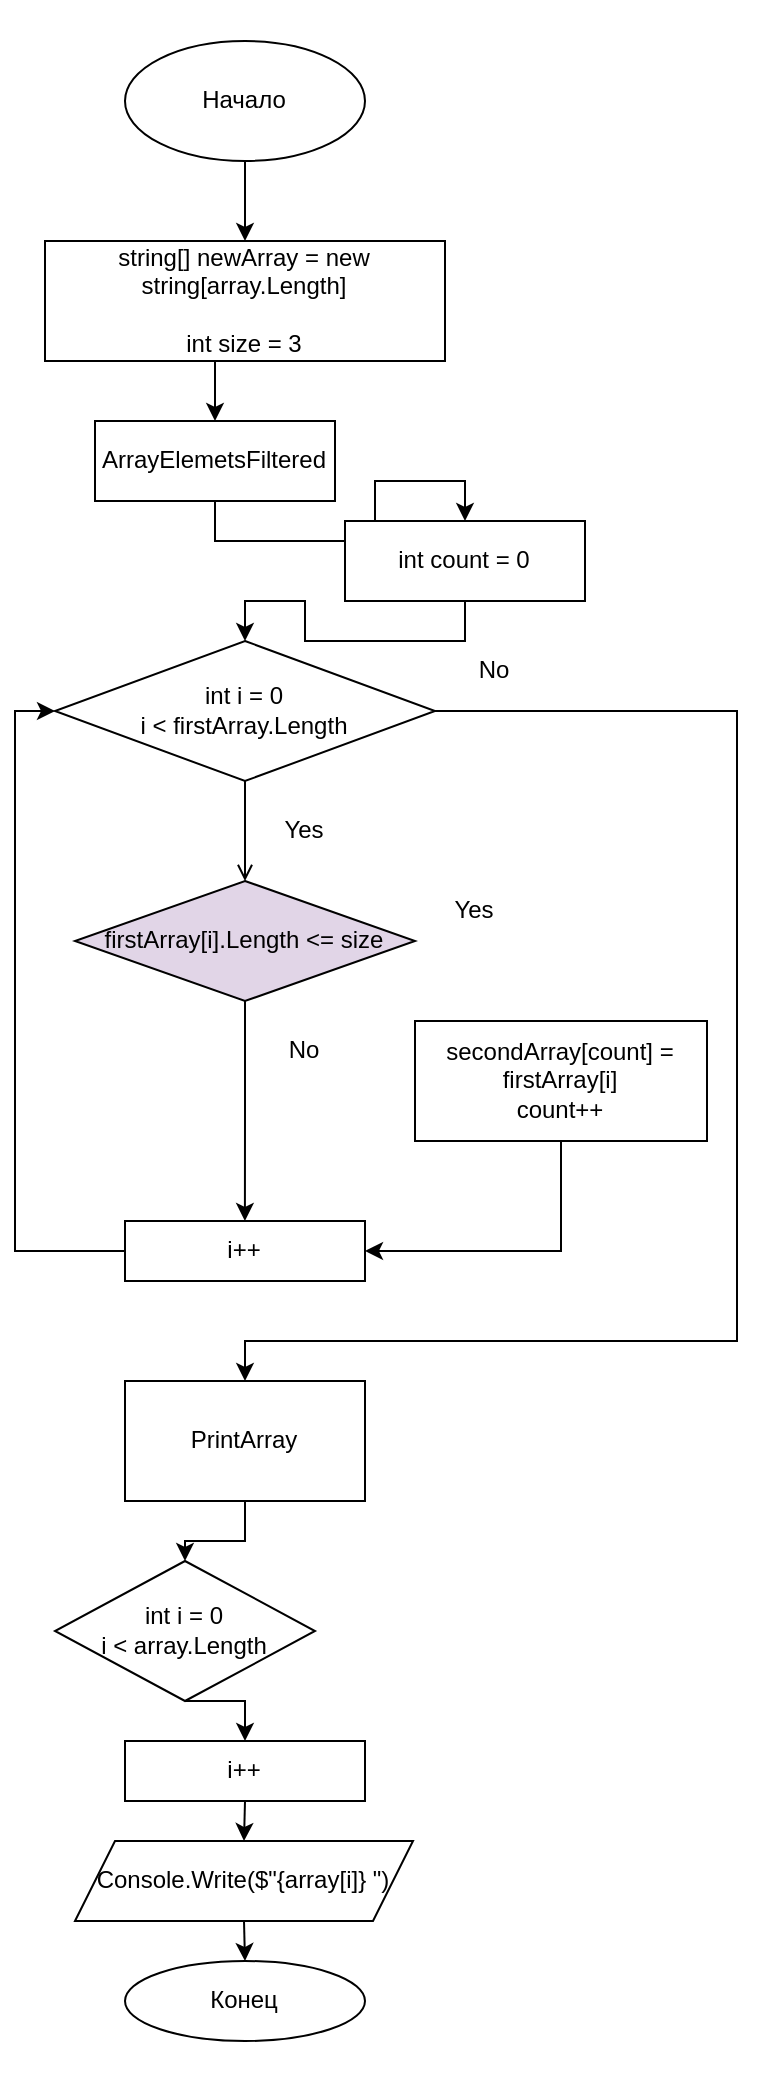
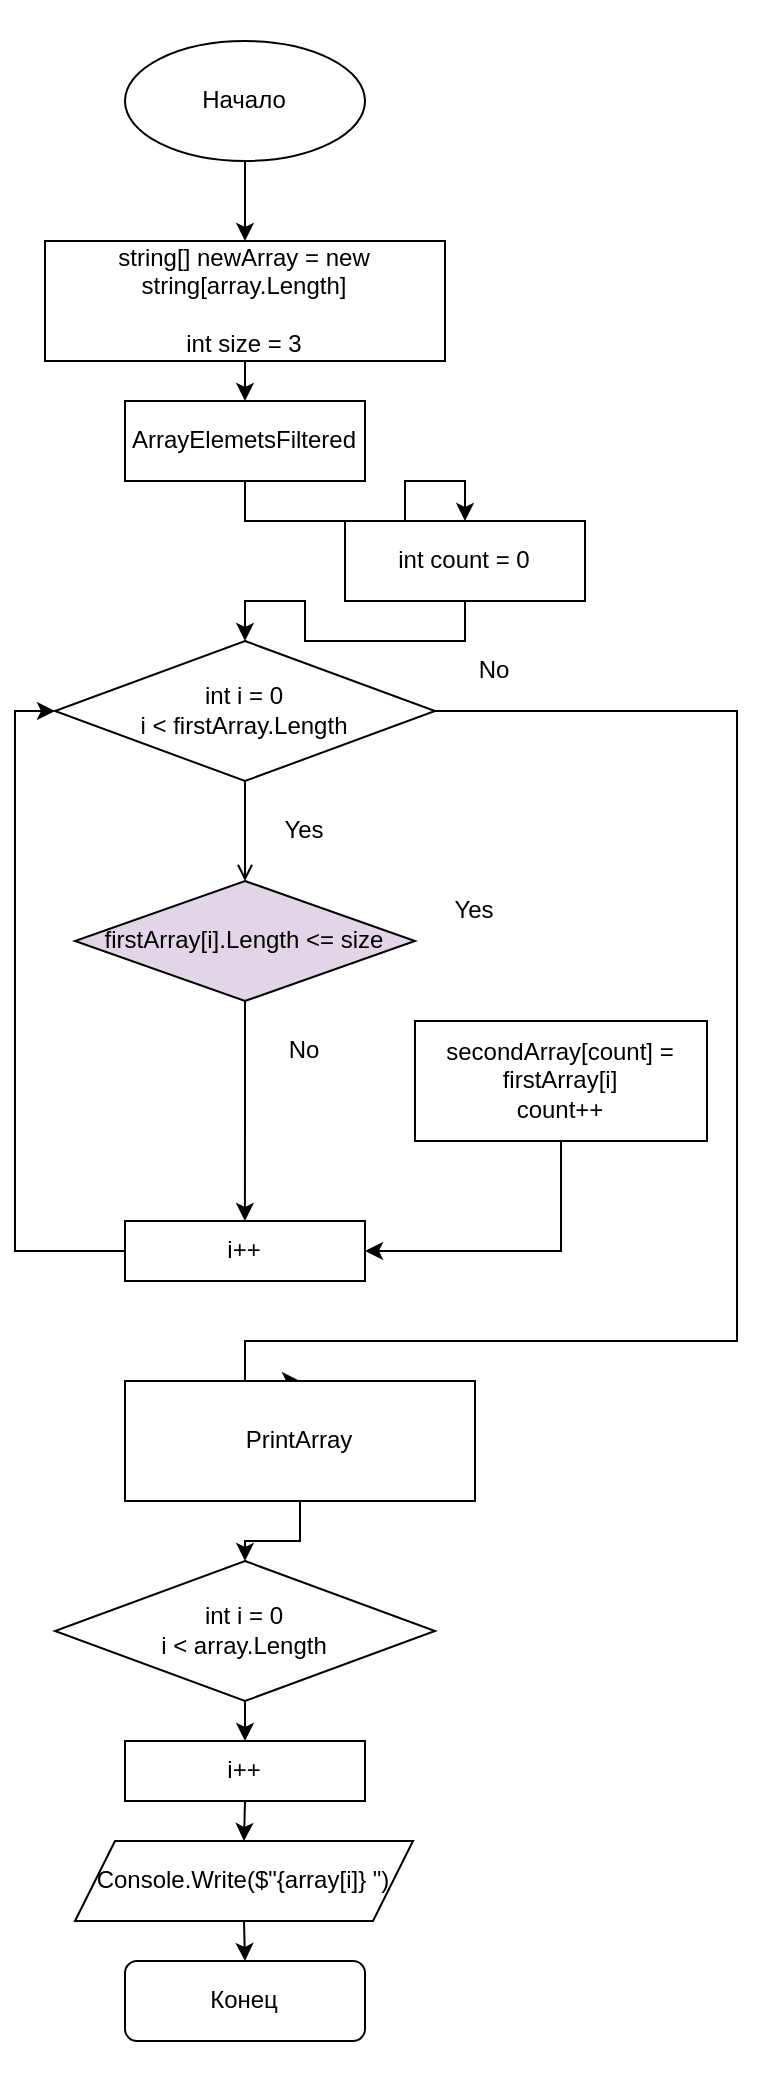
node "ArrayElemetsFiltered": moved (215, 461) -> (245, 441)
node "PrintArray": size 240x120 -> 350x120
node "int i = 0 i < array.Length": size 260x140 -> 380x140
node "Конец": shape ellipse -> rounded rectangle
